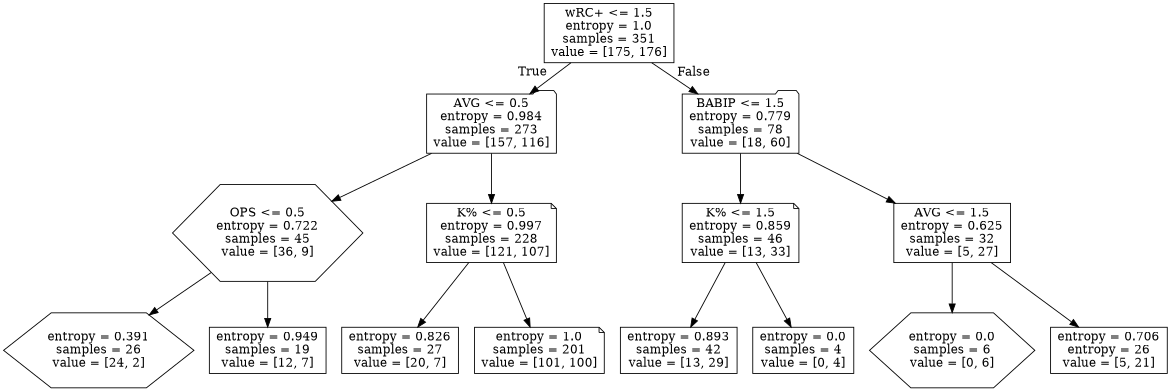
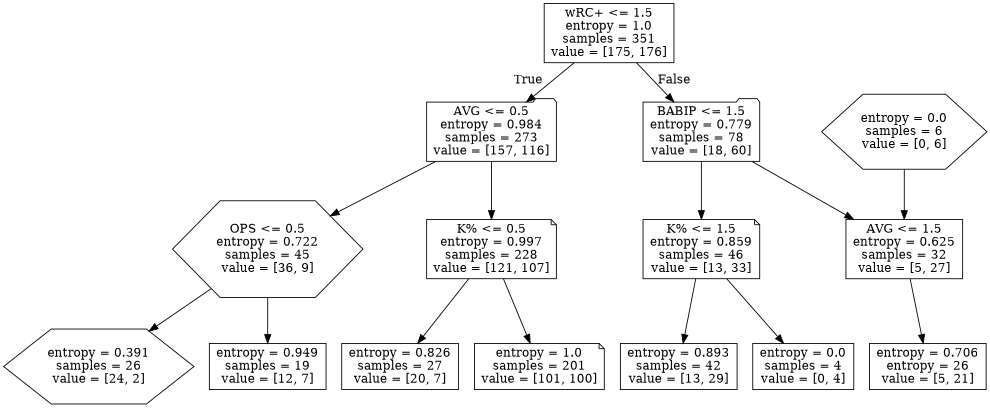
edge "AVG <= 1.5 entropy = 0.625 samples = 32 value = [5, 27]" -> "entropy = 0.0 samples = 6 value = [0, 6]": reversed
